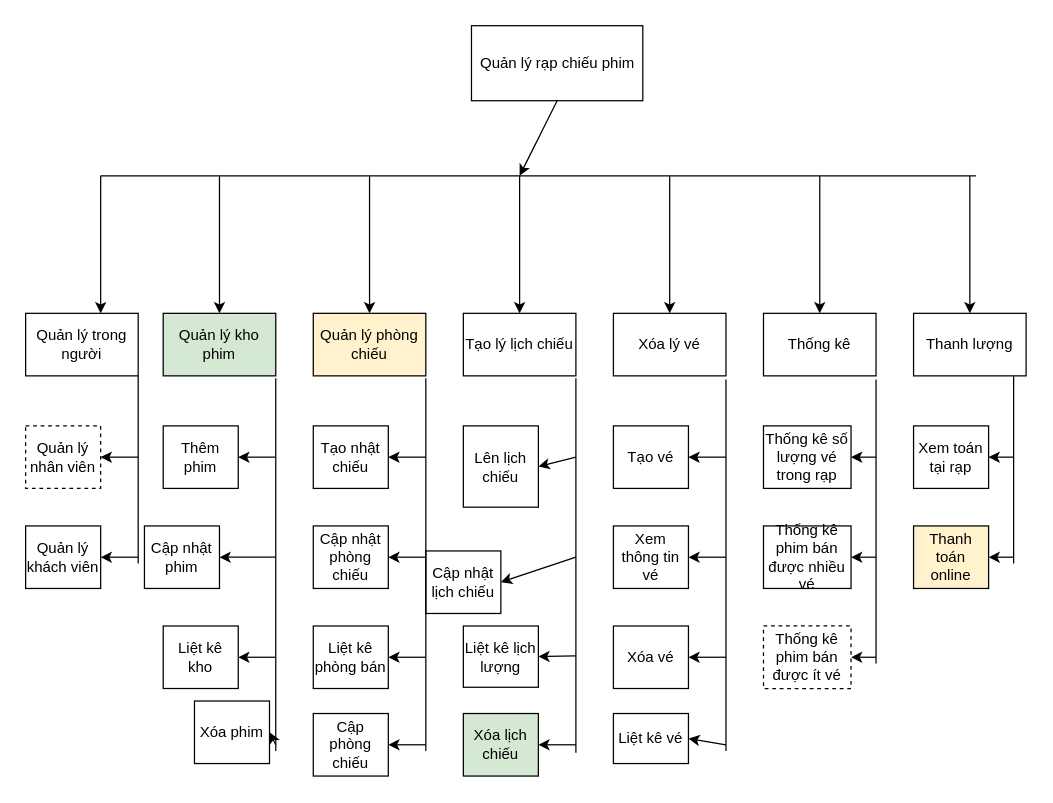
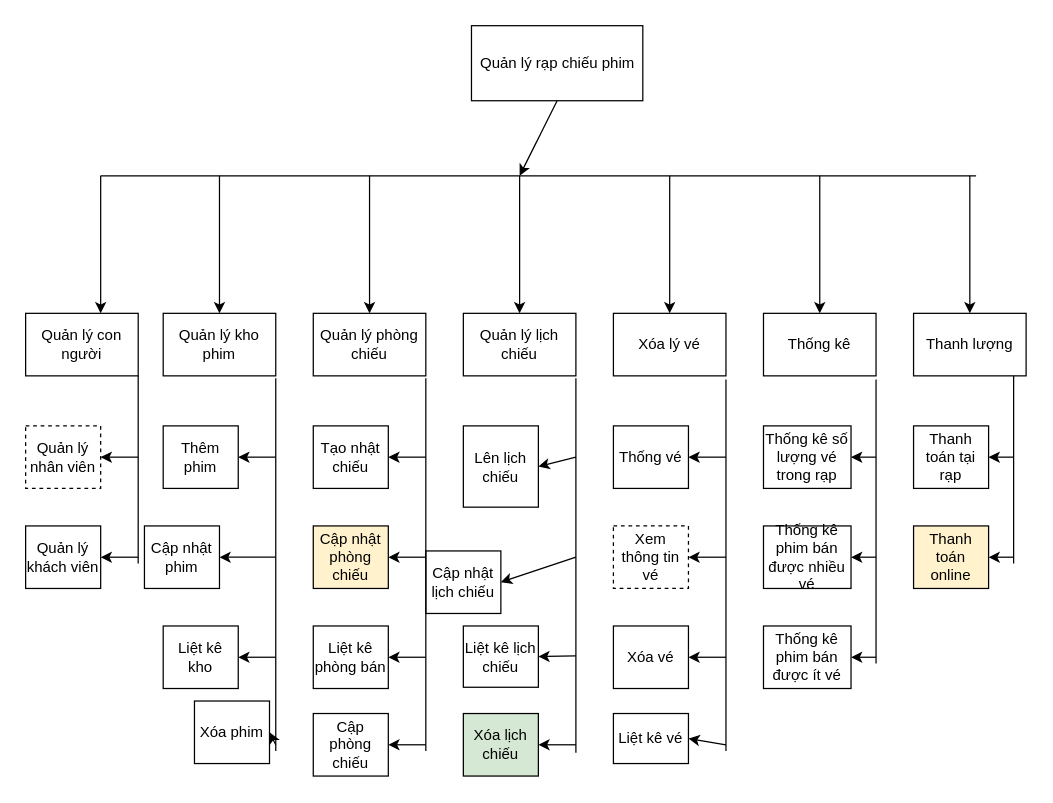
node "Quản lý trong người": label "Quản lý trong người" -> "Quản lý con người"
node "Quản lý kho phim": fillcolor #d5e8d4 -> #ffffff
node "Quản lý phòng chiếu": fillcolor #fff2cc -> #ffffff
node "Tạo lý lịch chiếu": label "Tạo lý lịch chiếu" -> "Quản lý lịch chiếu"
node "Tạo vé": label "Tạo vé" -> "Thống vé"
node "Xem toán tại rạp": label "Xem toán tại rạp" -> "Thanh toán tại rạp"
node "Cập nhật phòng chiếu": fillcolor #ffffff -> #fff2cc
node "Xem thông tin vé": style solid -> dashed
node "Liệt kê lịch lượng": label "Liệt kê lịch lượng" -> "Liệt kê lịch chiếu"
node "Thống kê phim bán được ít vé": style dashed -> solid
